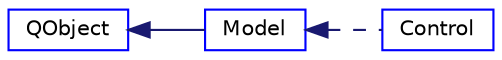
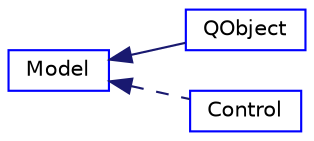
edge "Model" -> "QObject": reversed
